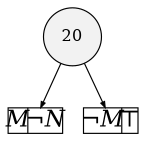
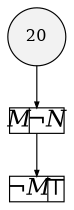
edge "20" -> "¬M": now "M" -> "¬M"
